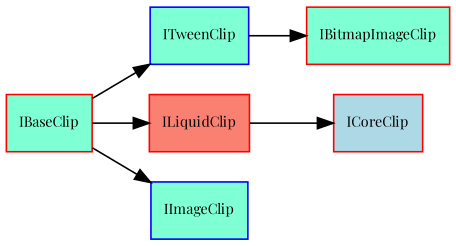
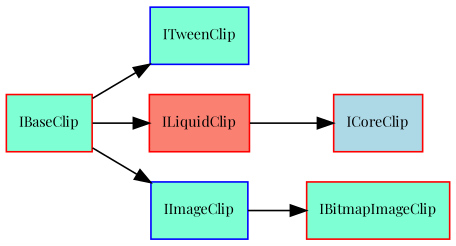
edge "ITweenClip" -> "IBitmapImageClip": now "IImageClip" -> "IBitmapImageClip"
